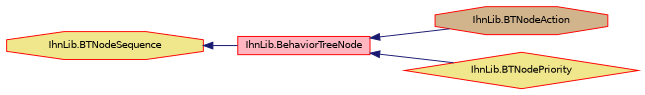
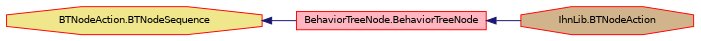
node "IhnLib.BTNodeSequence": label "IhnLib.BTNodeSequence" -> "BTNodeAction.BTNodeSequence"
node "IhnLib.BehaviorTreeNode": label "IhnLib.BehaviorTreeNode" -> "BehaviorTreeNode.BehaviorTreeNode"
node "IhnLib.BTNodePriority": removed
